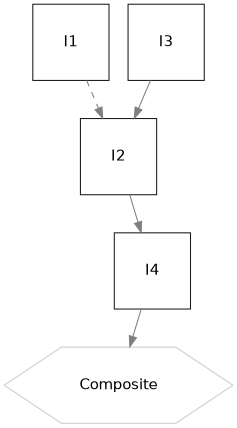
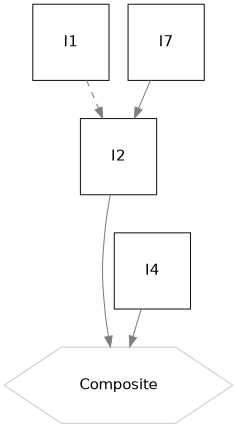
node "I3": label "I3" -> "I7"
edge "I2" -> "I4": now "I2" -> "Composite"
